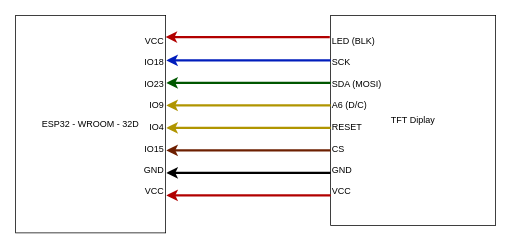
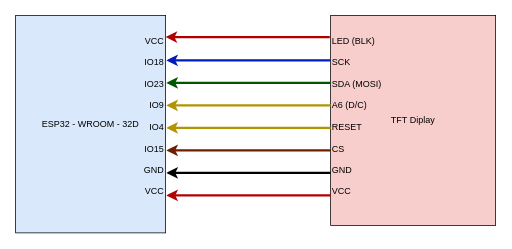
node "TFT Diplay": fillcolor #ffffff -> #f8cecc
node "ESP32 - WROOM - 32D": fillcolor #ffffff -> #dae8fc
